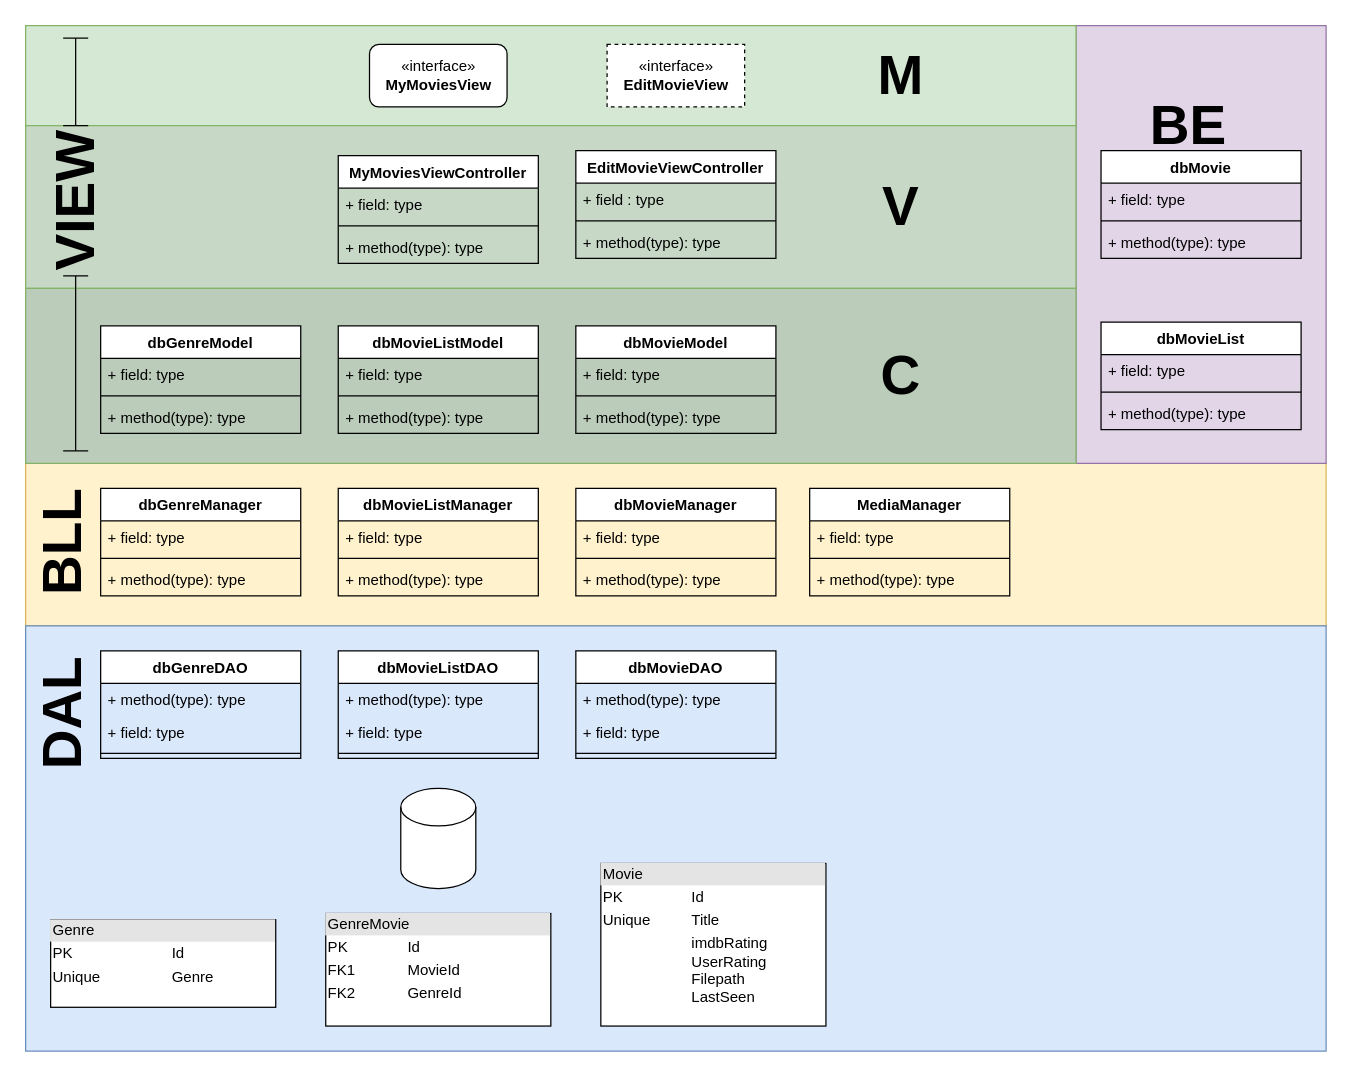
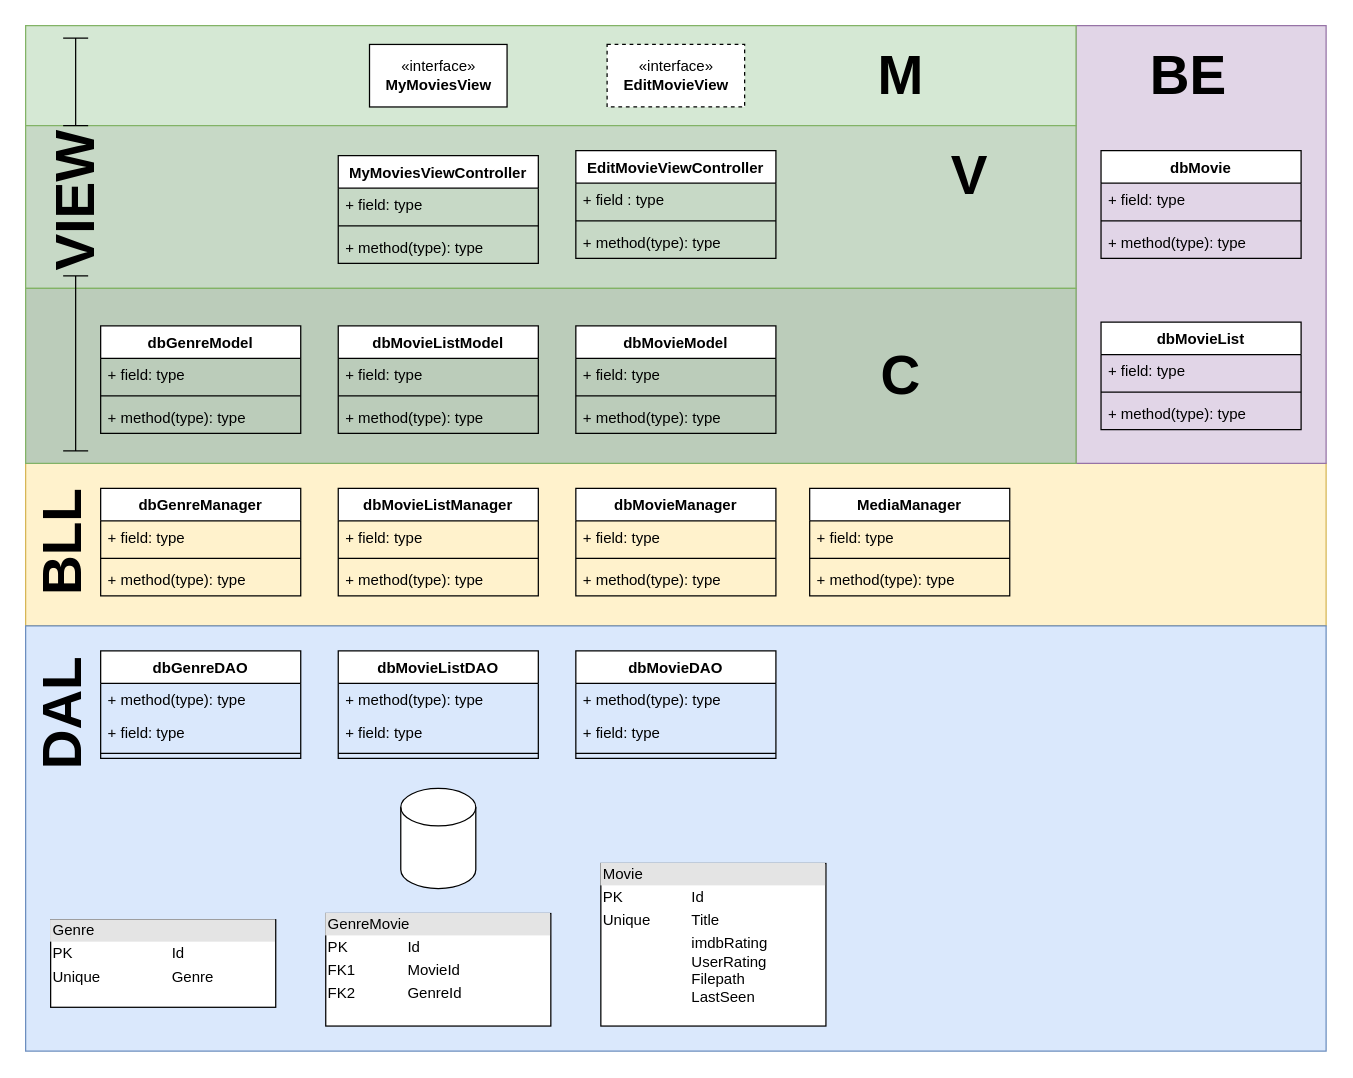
node "«interface» MyMoviesView": shape rounded rectangle -> rectangle
node "BE": moved (1188, 126) -> (1188, 76)
node "V": moved (901, 207) -> (969, 176)
